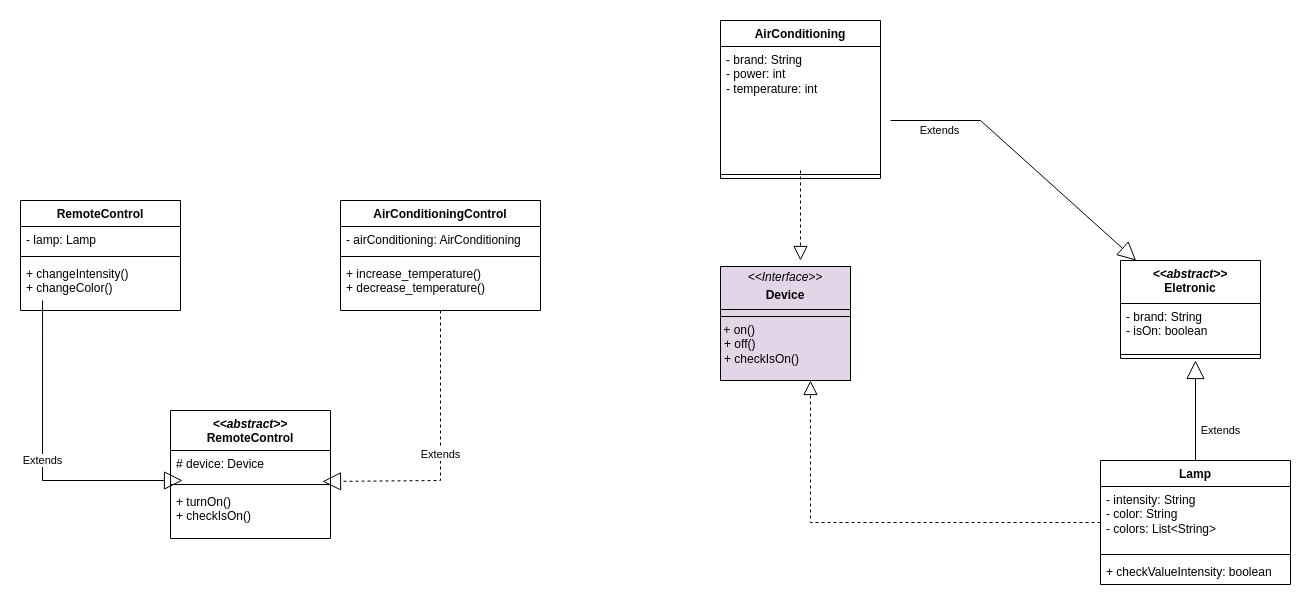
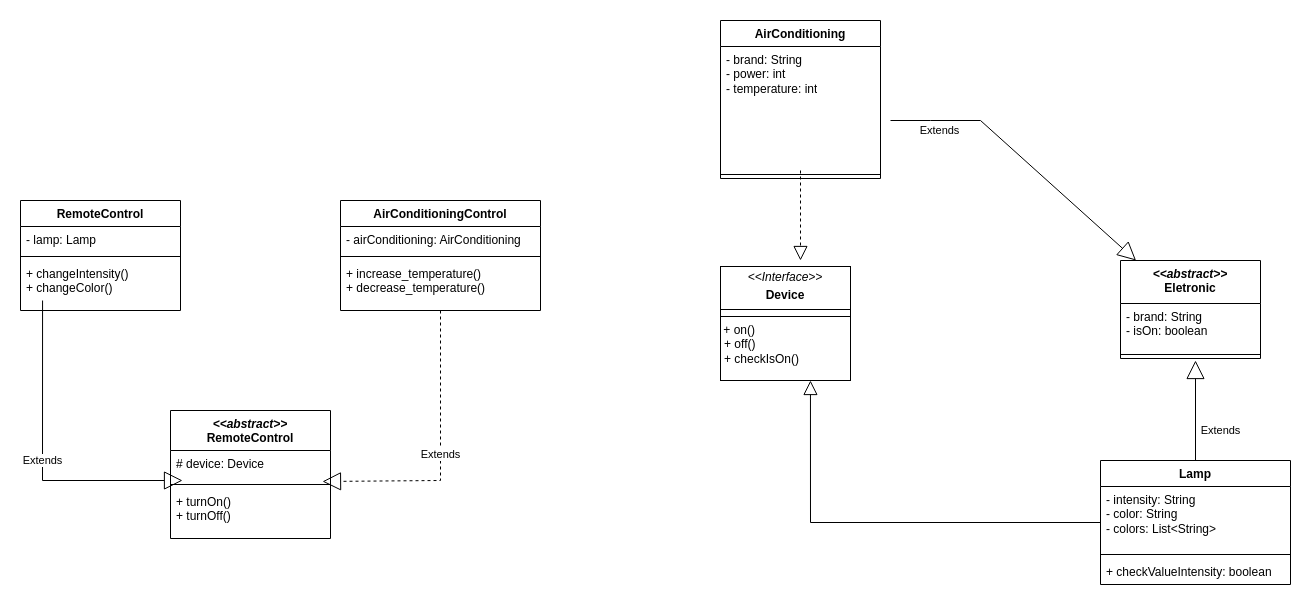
node "<<Interface>> Device + on()+ off() + checkIsOn()": fillcolor #e1d5e7 -> #ffffff
node "+ turnOn() + checkIsOn()": label "+ turnOn() + checkIsOn()" -> "+ turnOn() + turnOff()"
edge "Lamp" -> "<<Interface>> Device + on()+ off() + checkIsOn()": style dashed -> solid
